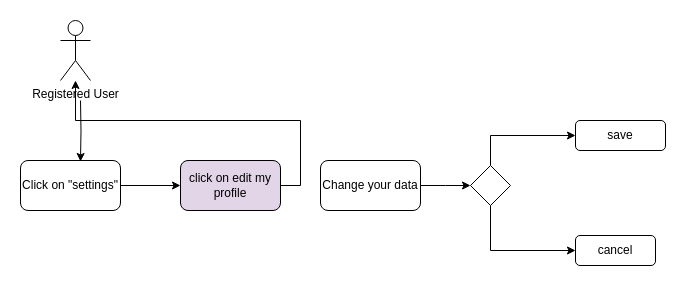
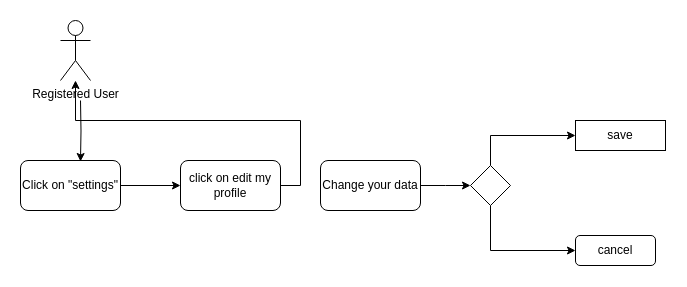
node "save": shape rounded rectangle -> rectangle
node "click on edit my profile": fillcolor #e1d5e7 -> #ffffff
